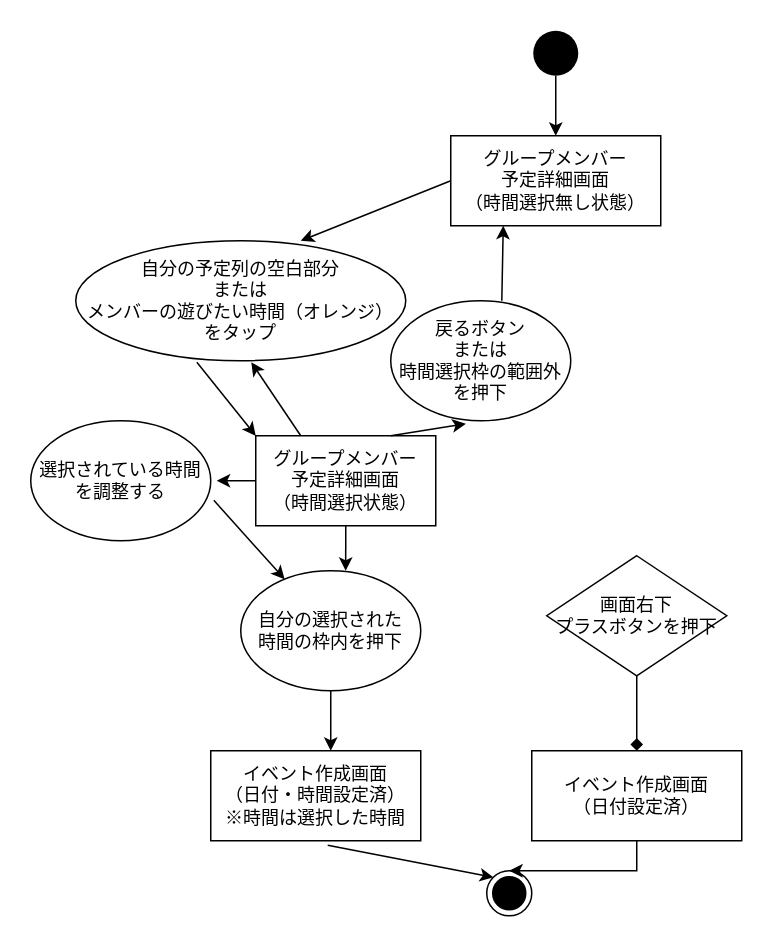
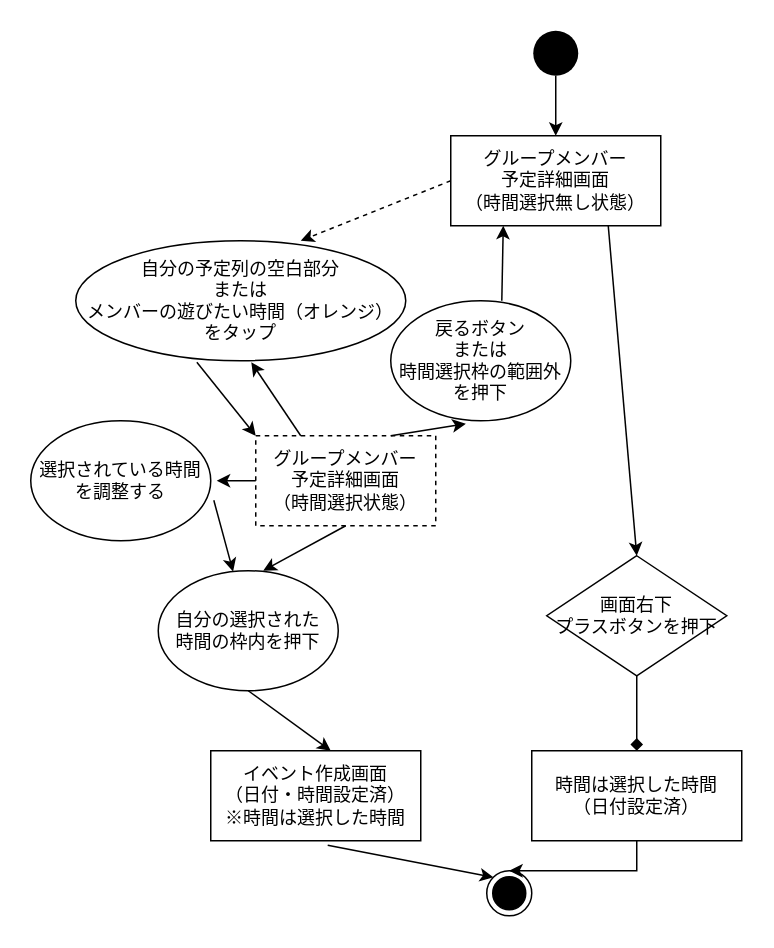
edge "グループメンバー 予定詳細画面 （時間選択無し状態）" -> "自分の予定列の空白部分 または メンバーの遊びたい時間（オレンジ） をタップ": style solid -> dashed
edge "グループメンバー 予定詳細画面 （時間選択無し状態）" -> "画面右下 プラスボタンを押下": added
node "グループメンバー 予定詳細画面 （時間選択状態）": style solid -> dashed
node "自分の選択された 時間の枠内を押下": moved (331, 631) -> (248, 631)
node "イベント作成画面 （日付設定済）": label "イベント作成画面 （日付設定済）" -> "時間は選択した時間 （日付設定済）"
